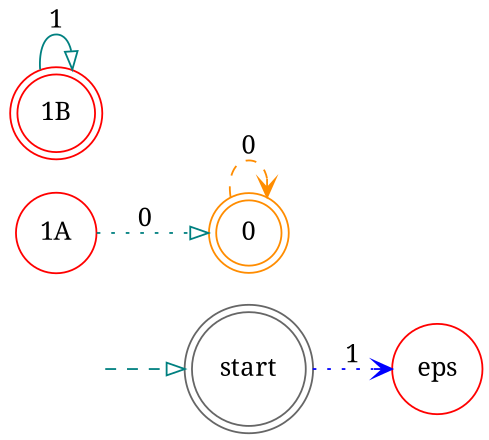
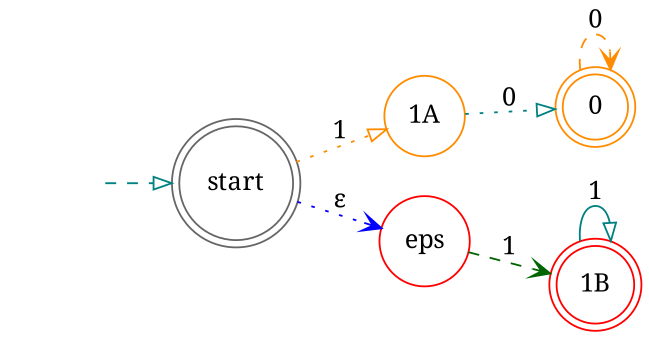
edge "start" -> "1A": added, label "1"
node "1A": color red -> darkorange
edge "eps" -> "1B": added, label "1"
edge "start" -> "eps": label "1" -> "ε"
